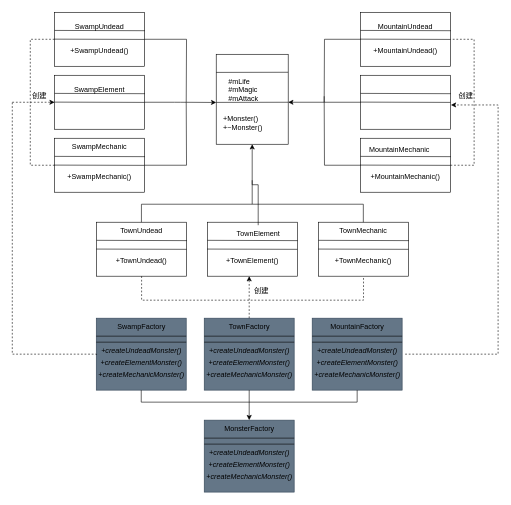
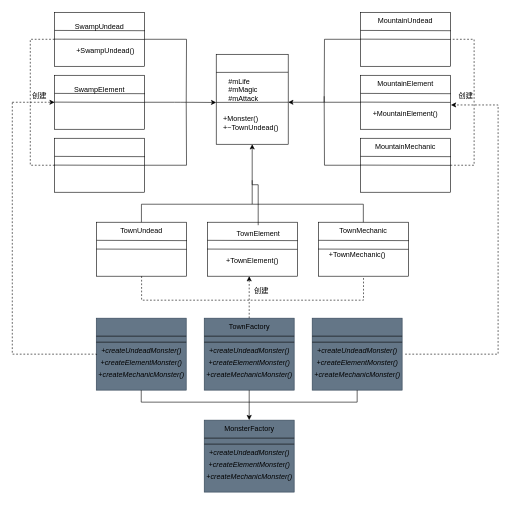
node "MountainUndead": moved (405, 27) -> (405, 21)
node "+SwampUndead()": moved (99, 51) -> (105, 51)
node "+MountainUndead()": removed
node "MountainElement": added
node "+MountainElement()": added
node "+Monster() +~Monster()": label "+Monster() +~Monster()" -> "+Monster() +~TownUndead()"
node "SwampMechanic": removed
node "MountainMechanic": moved (399, 150) -> (405, 147)
node "+SwampMechanic()": removed
node "+MountainMechanic()": removed
node "+TownUndead()": removed
node "+TownMechanic()": moved (363, 261) -> (357, 255)
node "SwampFactory": removed
node "MountainFactory": removed
